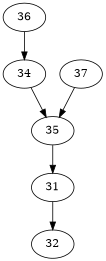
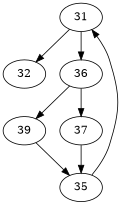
edge "31" -> "36": added
node "34": label "34" -> "39"
edge "36" -> "37": added
